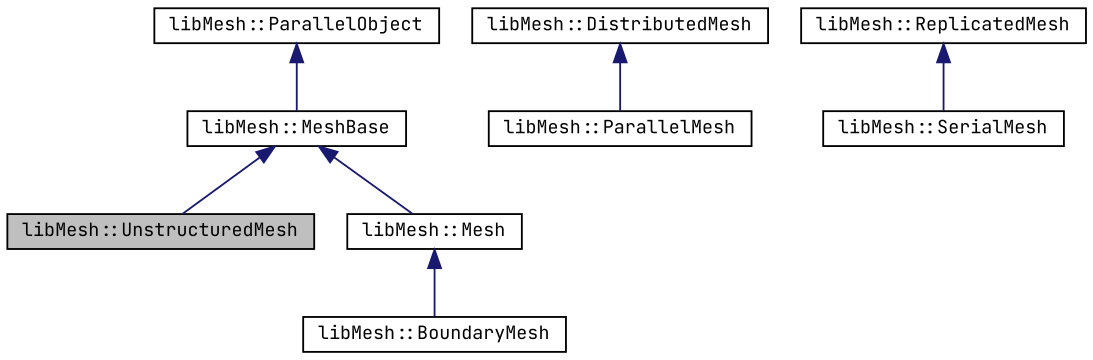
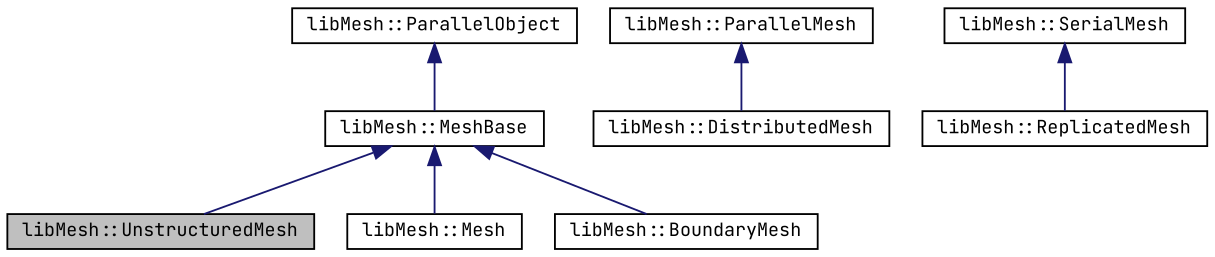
edge "libMesh::ParallelMesh" -> "libMesh::DistributedMesh": reversed
edge "libMesh::SerialMesh" -> "libMesh::ReplicatedMesh": reversed
edge "libMesh::BoundaryMesh" -> "libMesh::Mesh": now "libMesh::BoundaryMesh" -> "libMesh::MeshBase"
